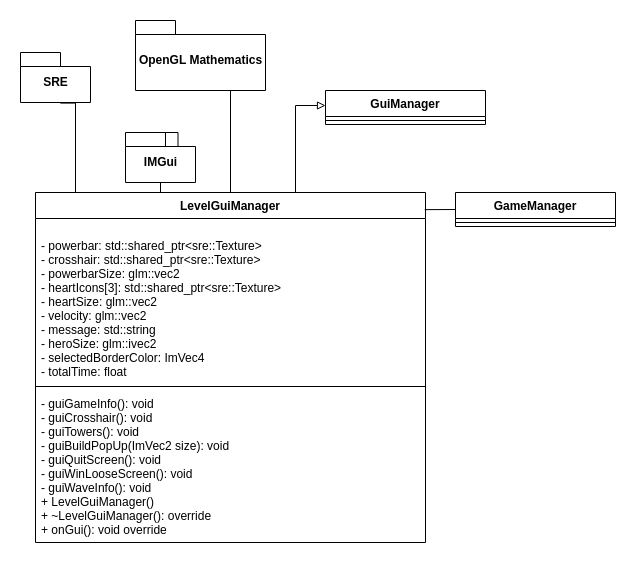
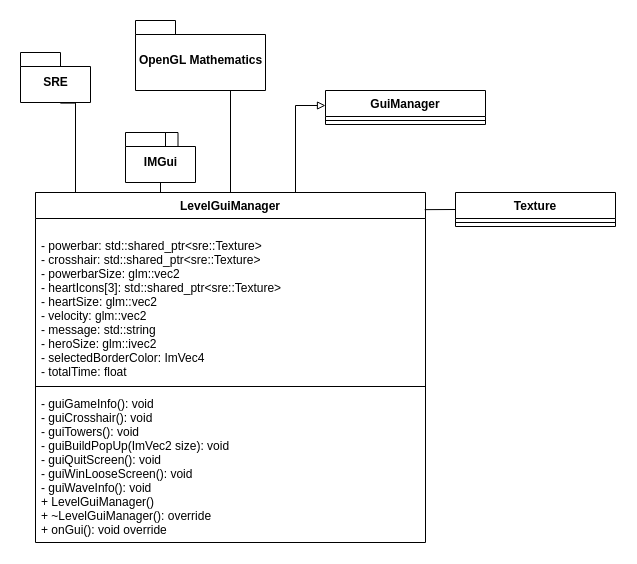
node "GameManager": label "GameManager" -> "Texture"
